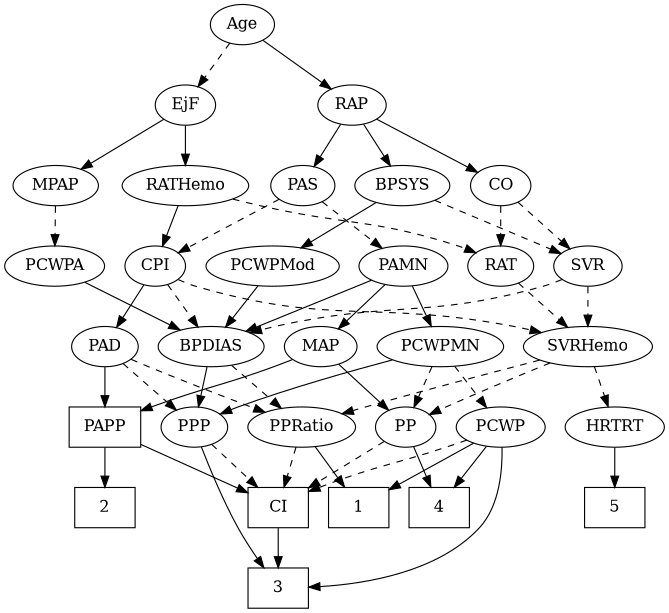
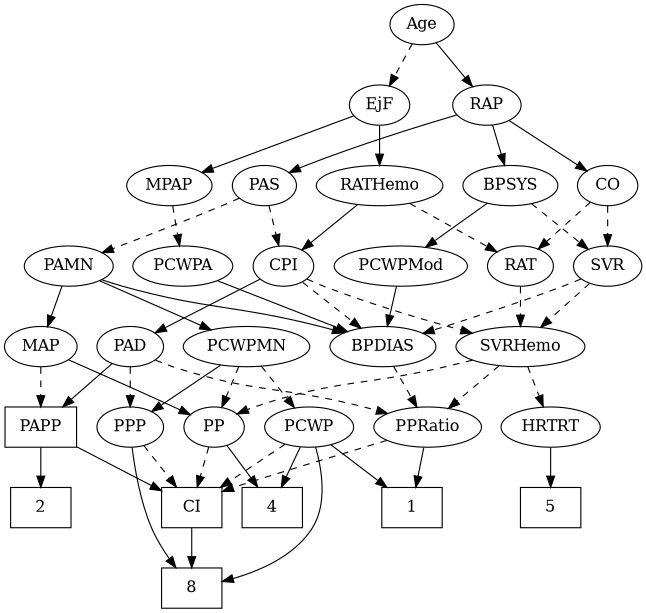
edge "BPDIAS" -> "PPP": removed
edge "MAP" -> "PAPP": style solid -> dashed
node "3": label "3" -> "8"
